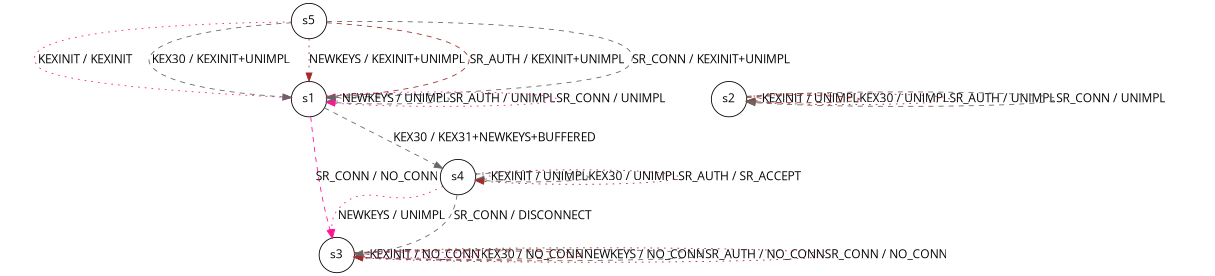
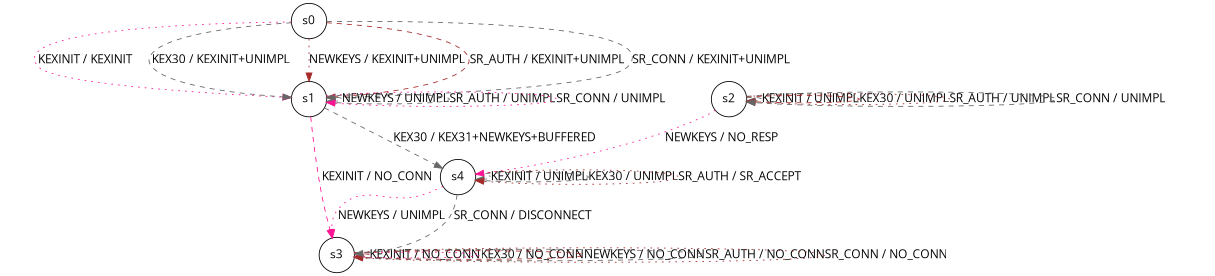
node "s5": label "s5" -> "s0"
edge "s2" -> "s4": added, label "NEWKEYS / NO_RESP"
edge "s1" -> "s3": label "SR_CONN / NO_CONN" -> "KEXINIT / NO_CONN"
